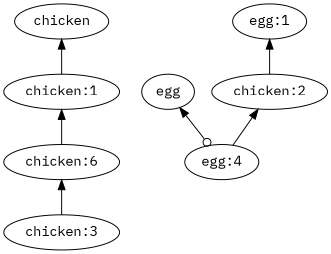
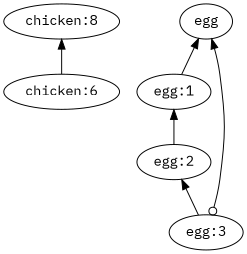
node "chicken": removed
edge "egg" -- "egg:1": added
node "chicken:1": label "chicken:1" -> "chicken:8"
node "chicken:2": label "chicken:2" -> "egg:2"
node "egg:4": label "egg:4" -> "egg:3"
node "chicken:3": removed
